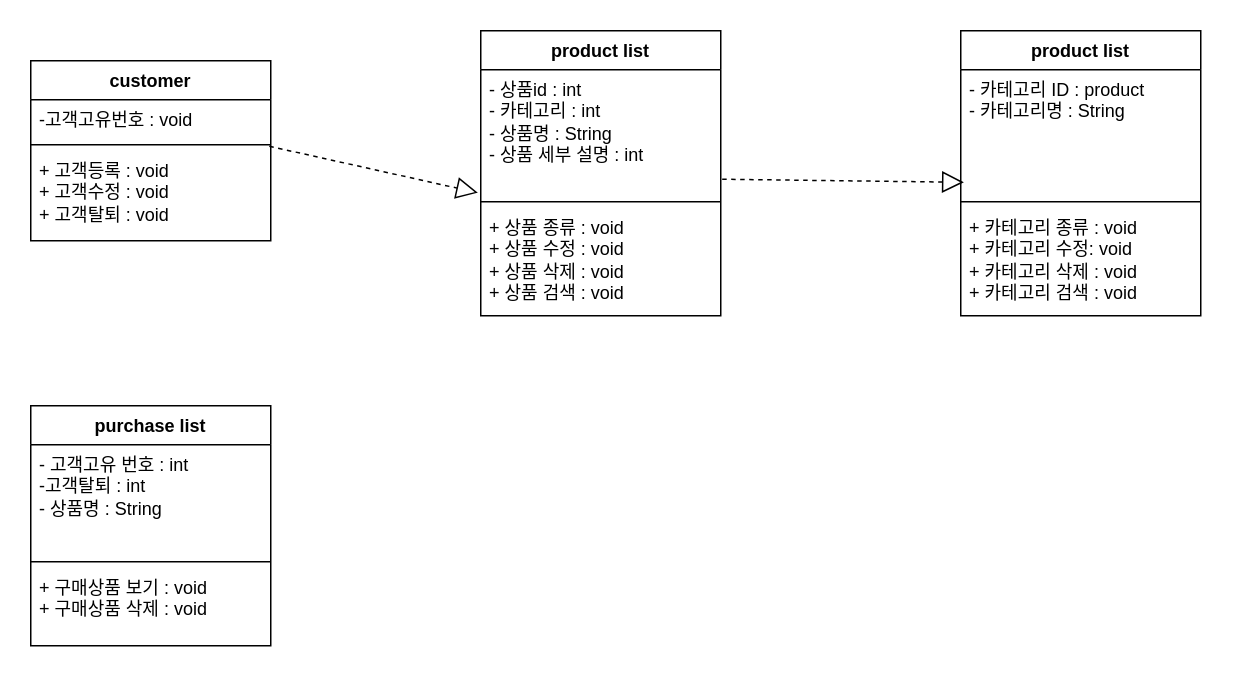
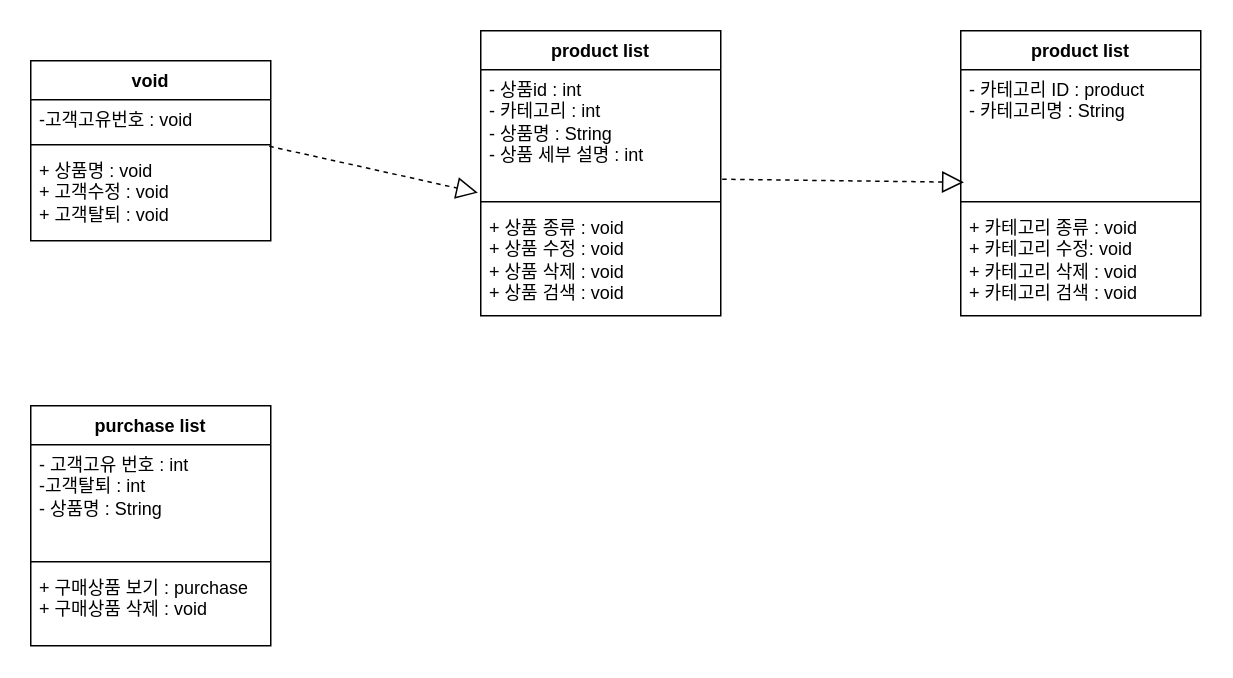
node "customer": label "customer" -> "void"
node "+ 고객등록 : void + 고객수정 : void + 고객탈퇴 : void": label "+ 고객등록 : void + 고객수정 : void + 고객탈퇴 : void" -> "+ 상품명 : void + 고객수정 : void + 고객탈퇴 : void"
node "+ 구매상품 보기 : void + 구매상품 삭제 : void": label "+ 구매상품 보기 : void + 구매상품 삭제 : void" -> "+ 구매상품 보기 : purchase + 구매상품 삭제 : void"
